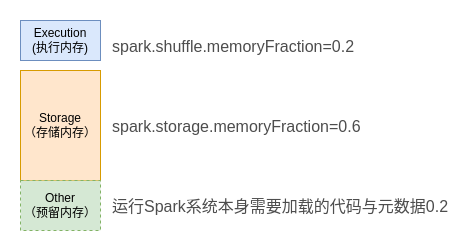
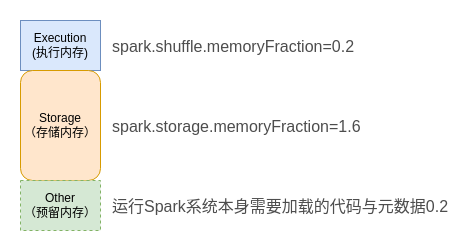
node "Execution (执行内存)": size 80x40 -> 80x50
node "spark.storage.memoryFraction=0.6": label "spark.storage.memoryFraction=0.6" -> "spark.storage.memoryFraction=1.6"
node "Storage （存储内存）": shape rectangle -> rounded rectangle
